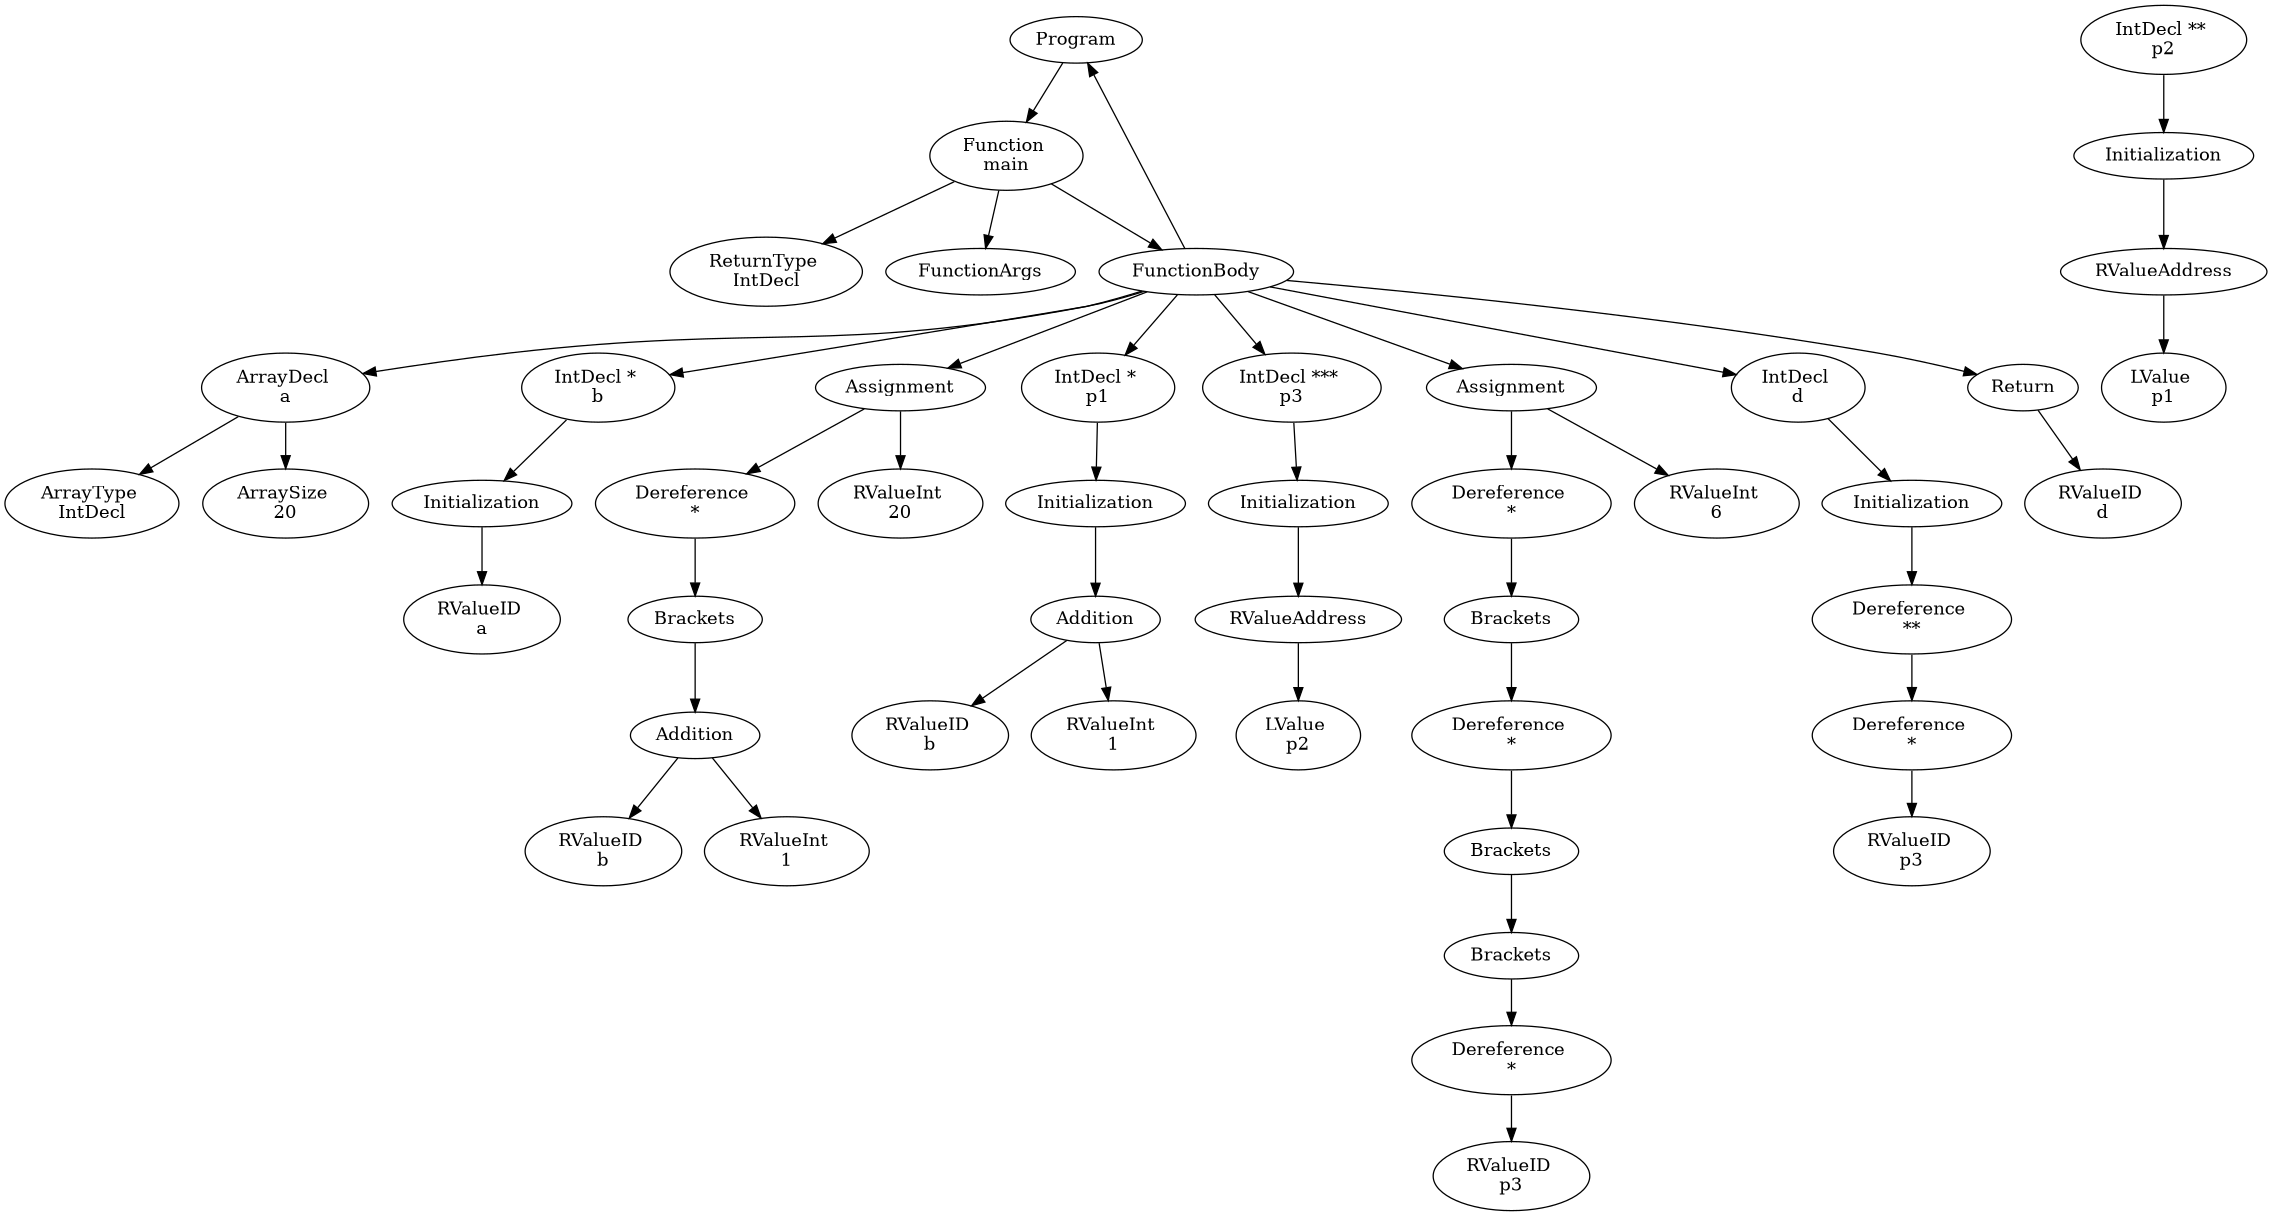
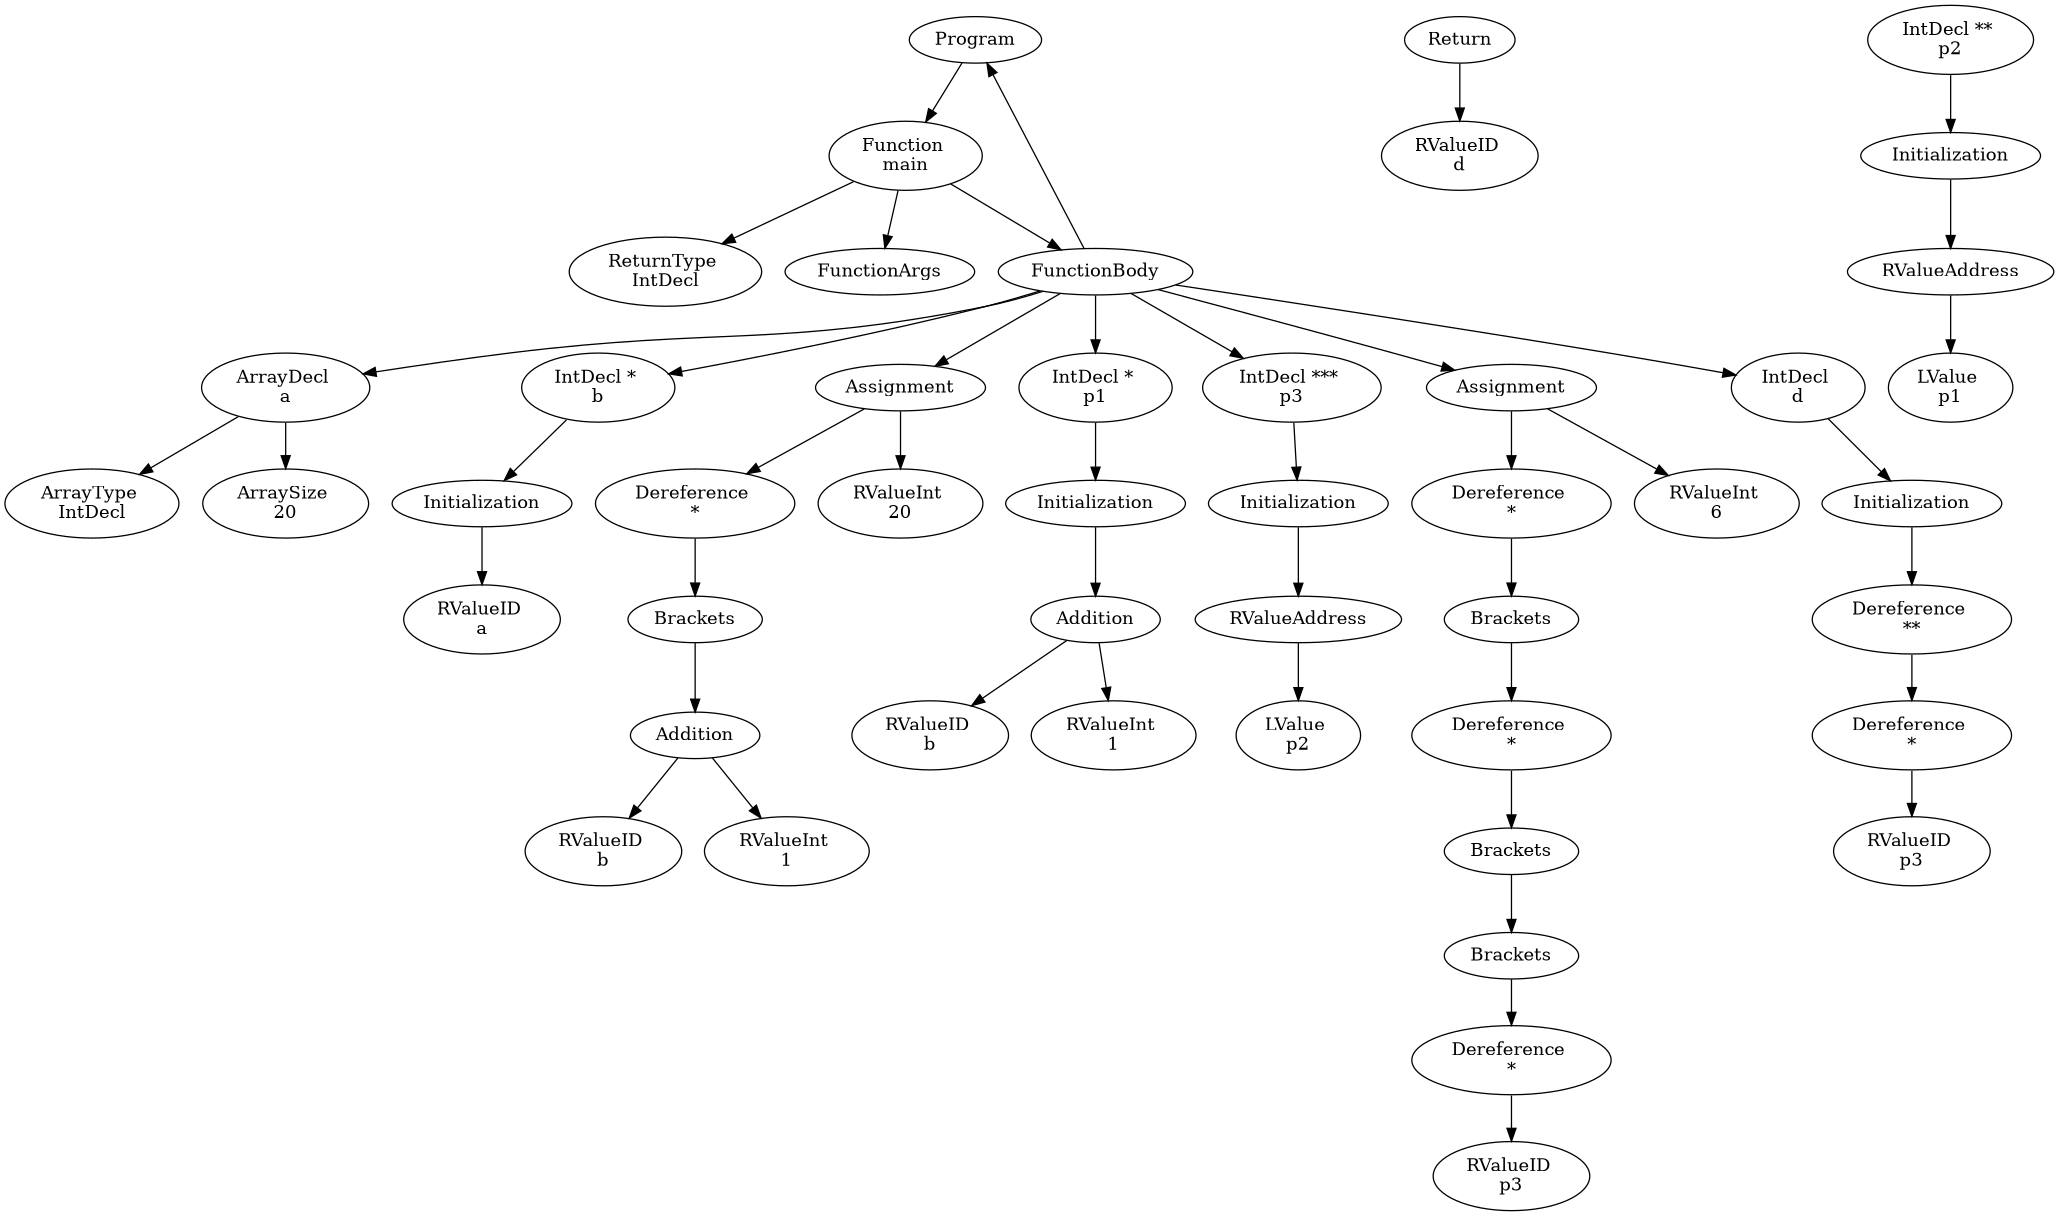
edge "FunctionBody" -> "Return": removed
